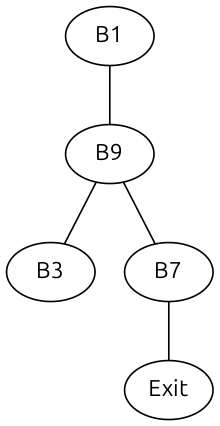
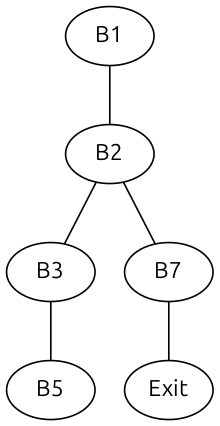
node "B9": label "B9" -> "B2"
node "B5": added
